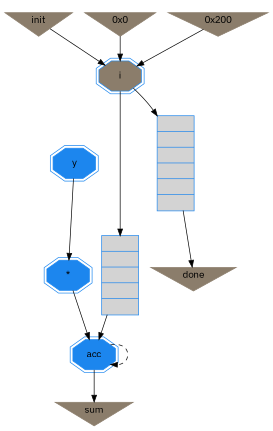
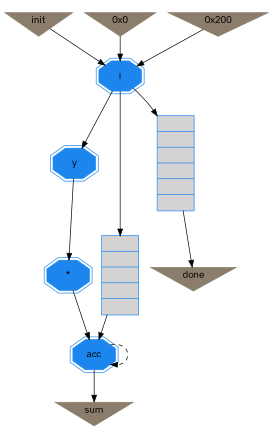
node "i": fillcolor bisque4 -> dodgerblue2
edge "i" -> "y": added
